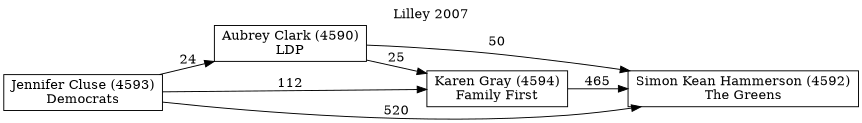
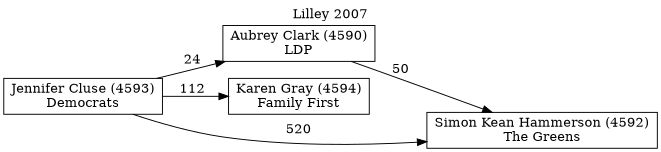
edge "Aubrey Clark (4590) LDP" -> "Karen Gray (4594) Family First": removed, label "25"
edge "Karen Gray (4594) Family First" -> "Simon Kean Hammerson (4592) The Greens": removed, label "465"
